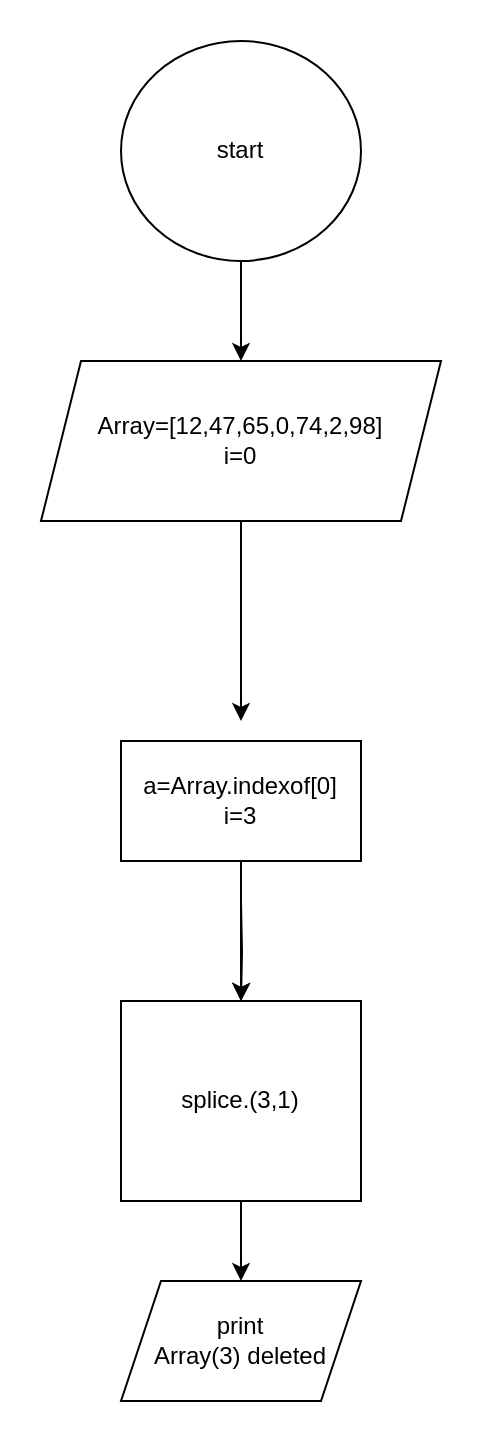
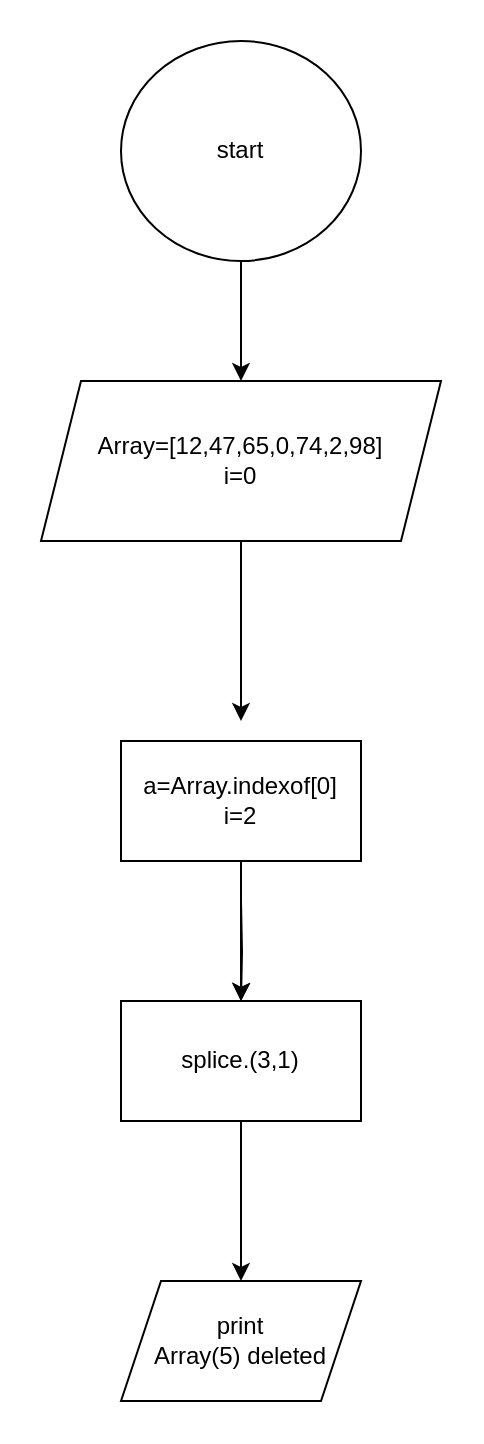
node "Array=[12,47,65,0,74,2,98] i=0": moved (241, 441) -> (241, 461)
node "a=Array.indexof[0] i=3": label "a=Array.indexof[0] i=3" -> "a=Array.indexof[0] i=2"
node "splice.(3,1)": size 240x200 -> 240x120
node "print Array(3) deleted": label "print Array(3) deleted" -> "print Array(5) deleted"
